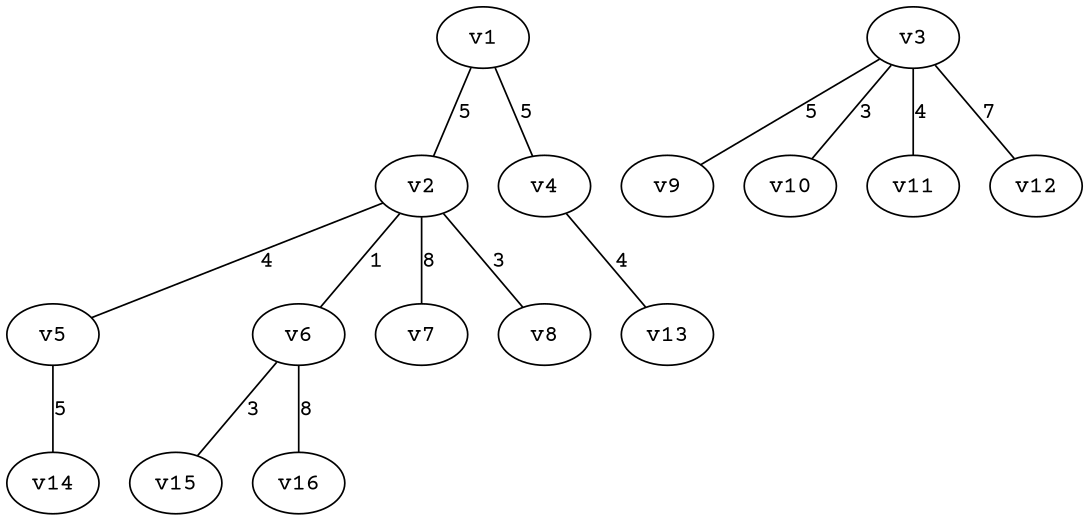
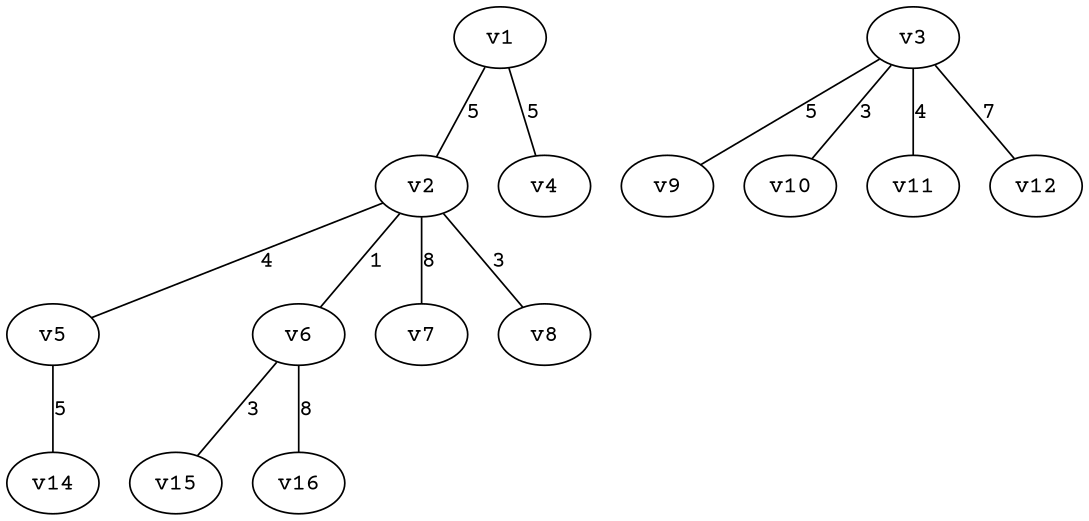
node "v13": removed
